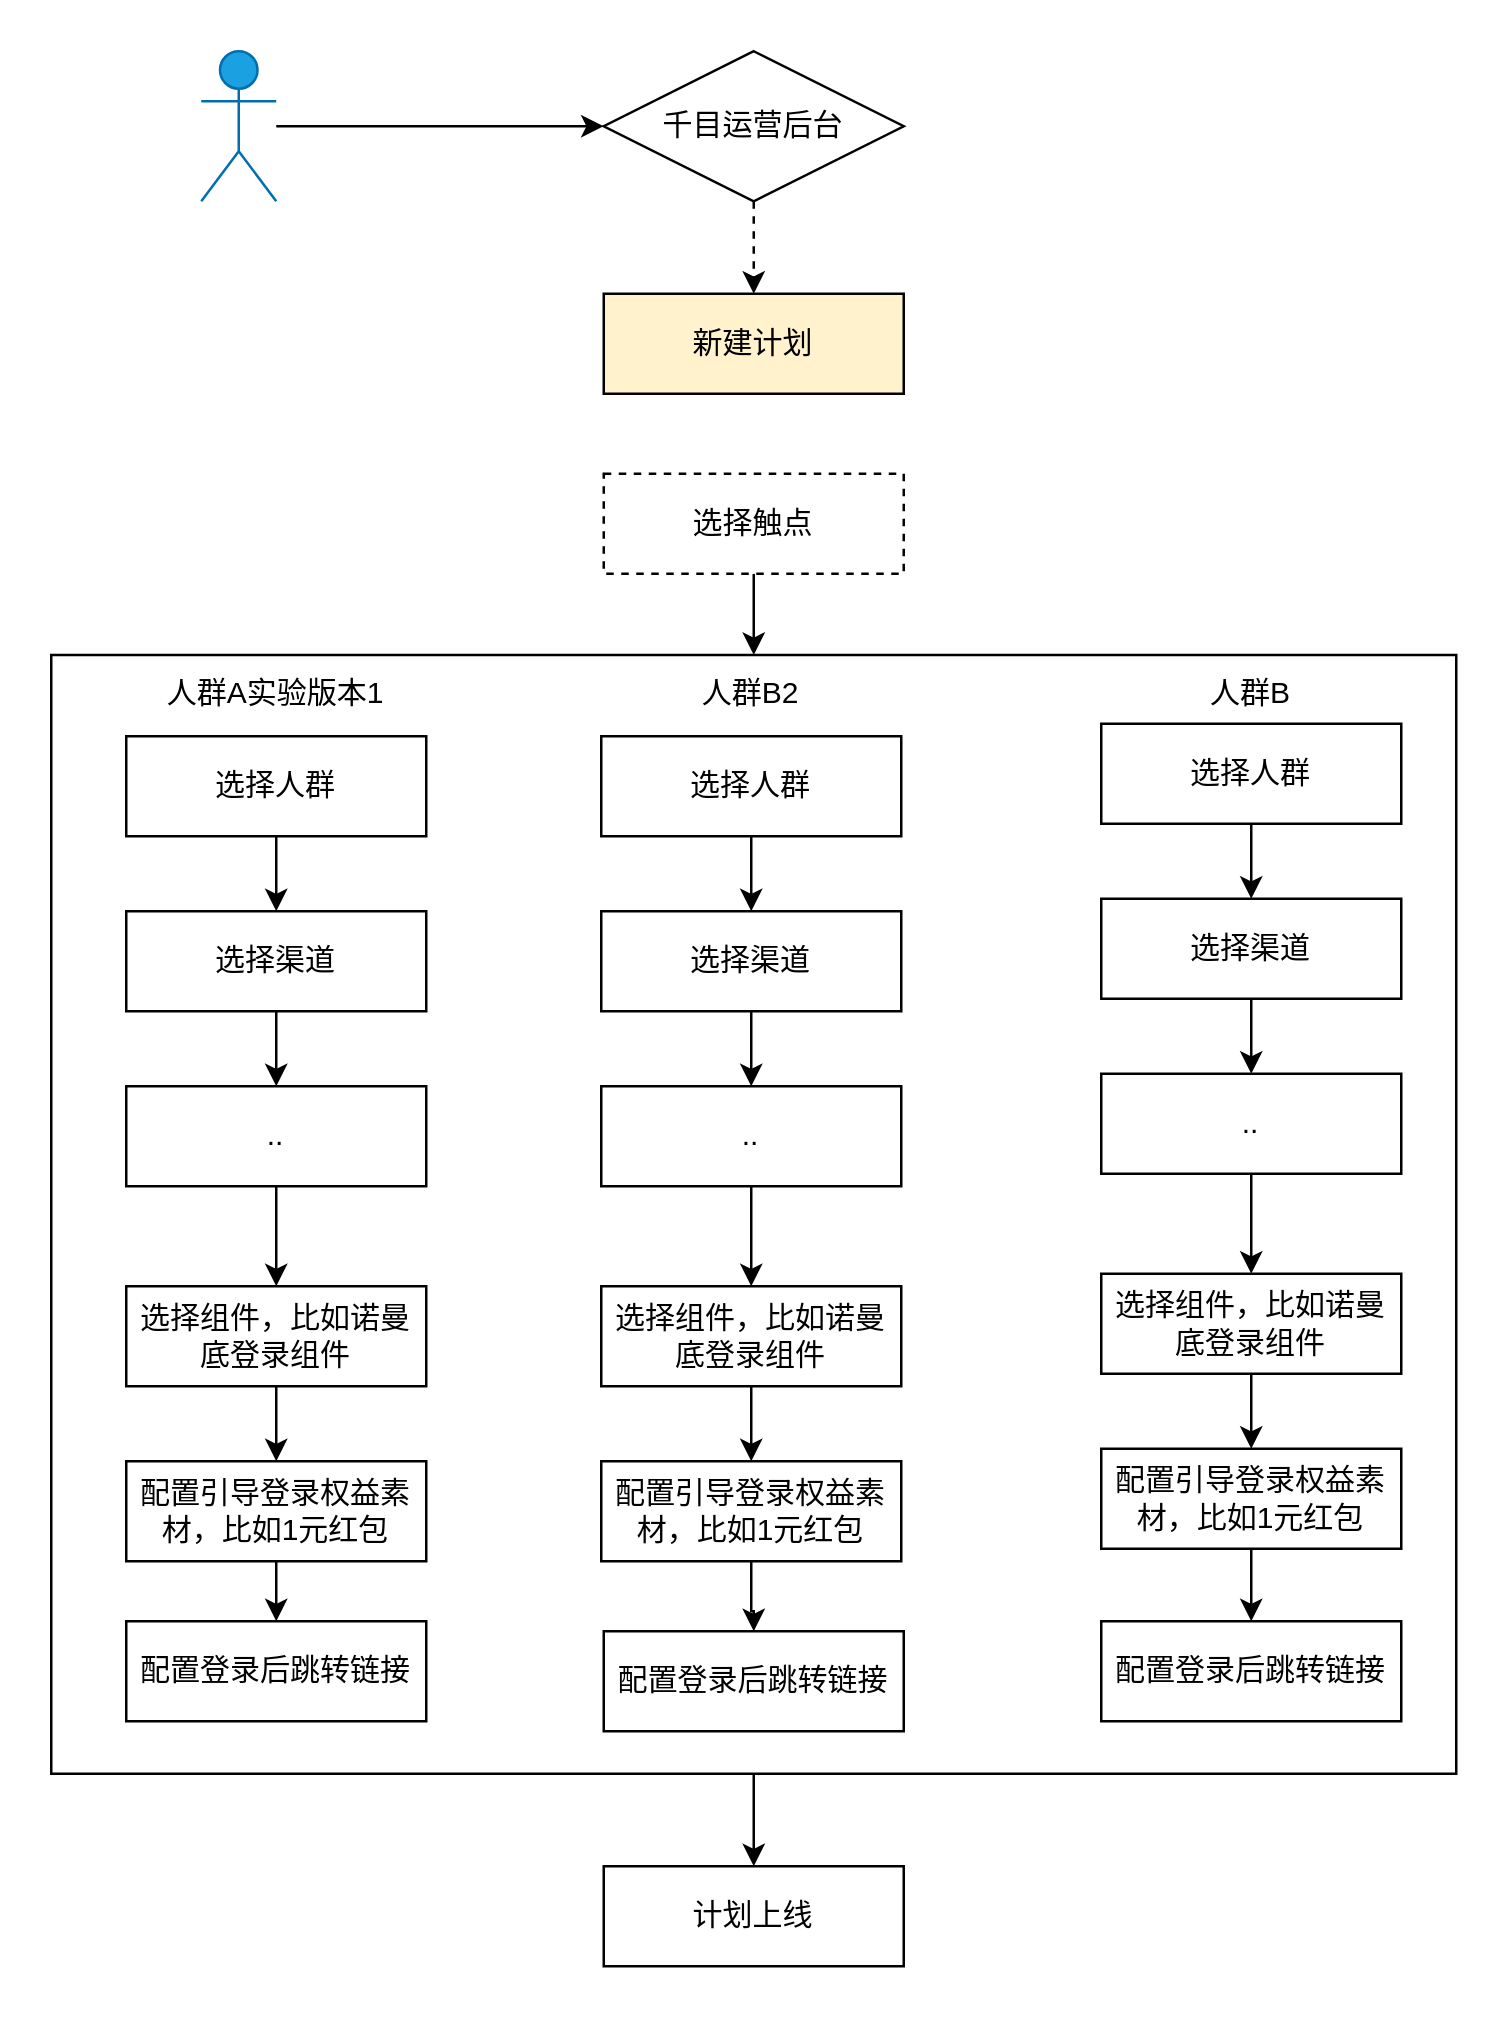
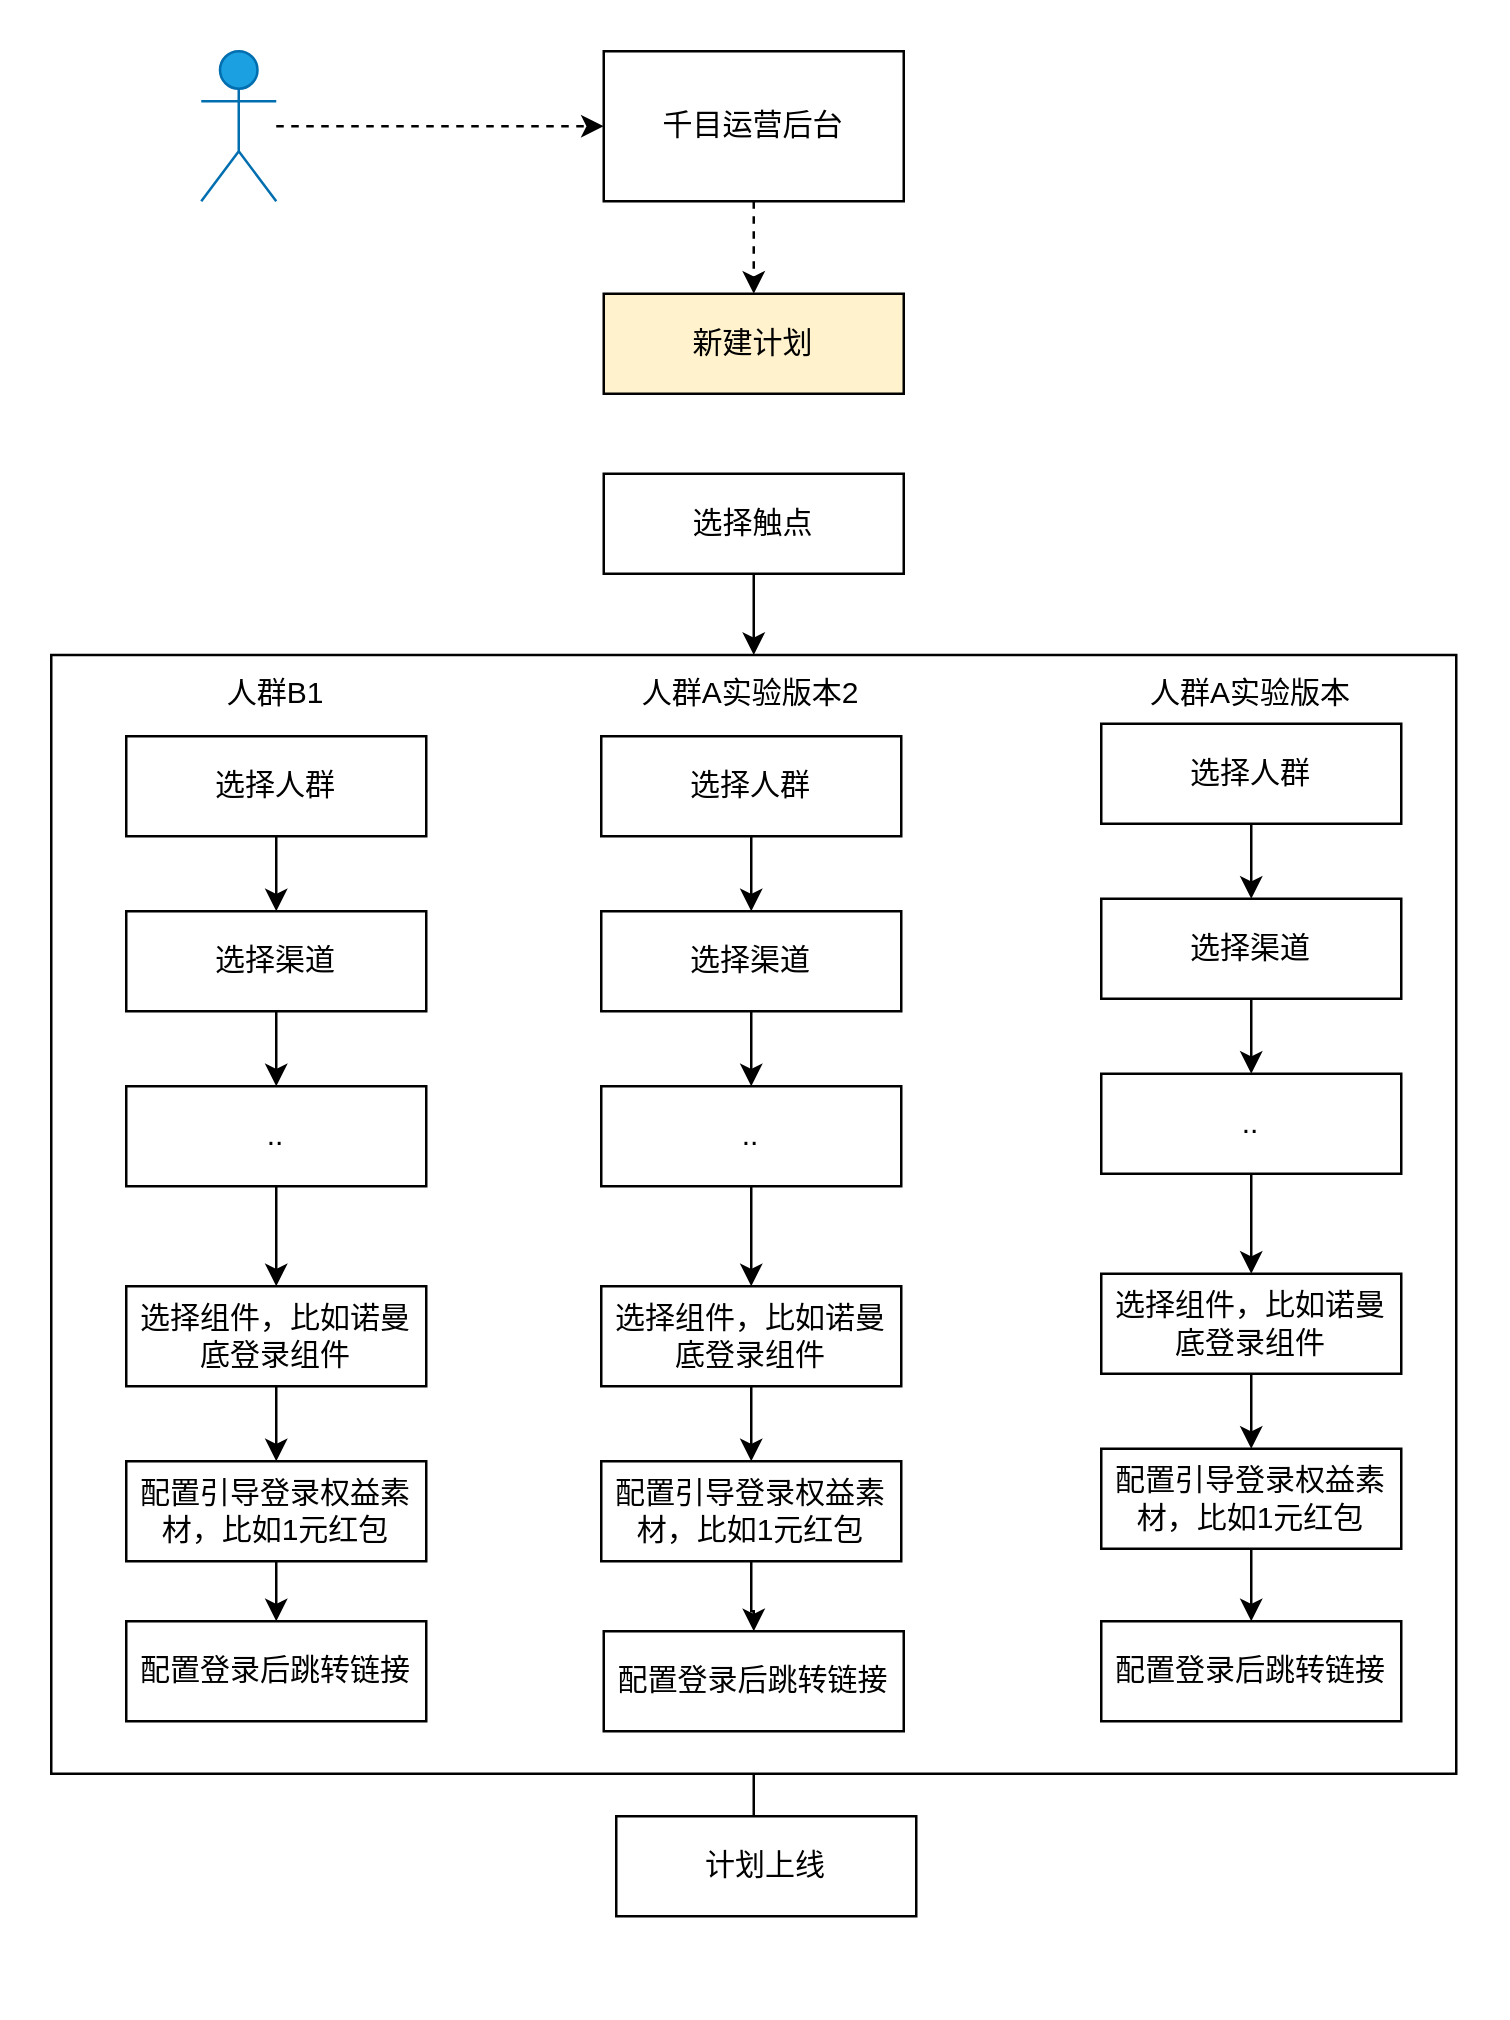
edge "运营" -> "千目运营后台": style solid -> dashed
node "千目运营后台": shape diamond -> rectangle
node "选择触点": style dashed -> solid
node "人群A实验版本1": label "人群A实验版本1" -> "人群B1"
node "人群B2": label "人群B2" -> "人群A实验版本2"
node "人群B": label "人群B" -> "人群A实验版本"
node "计划上线": moved (754, 1916) -> (766, 1866)
